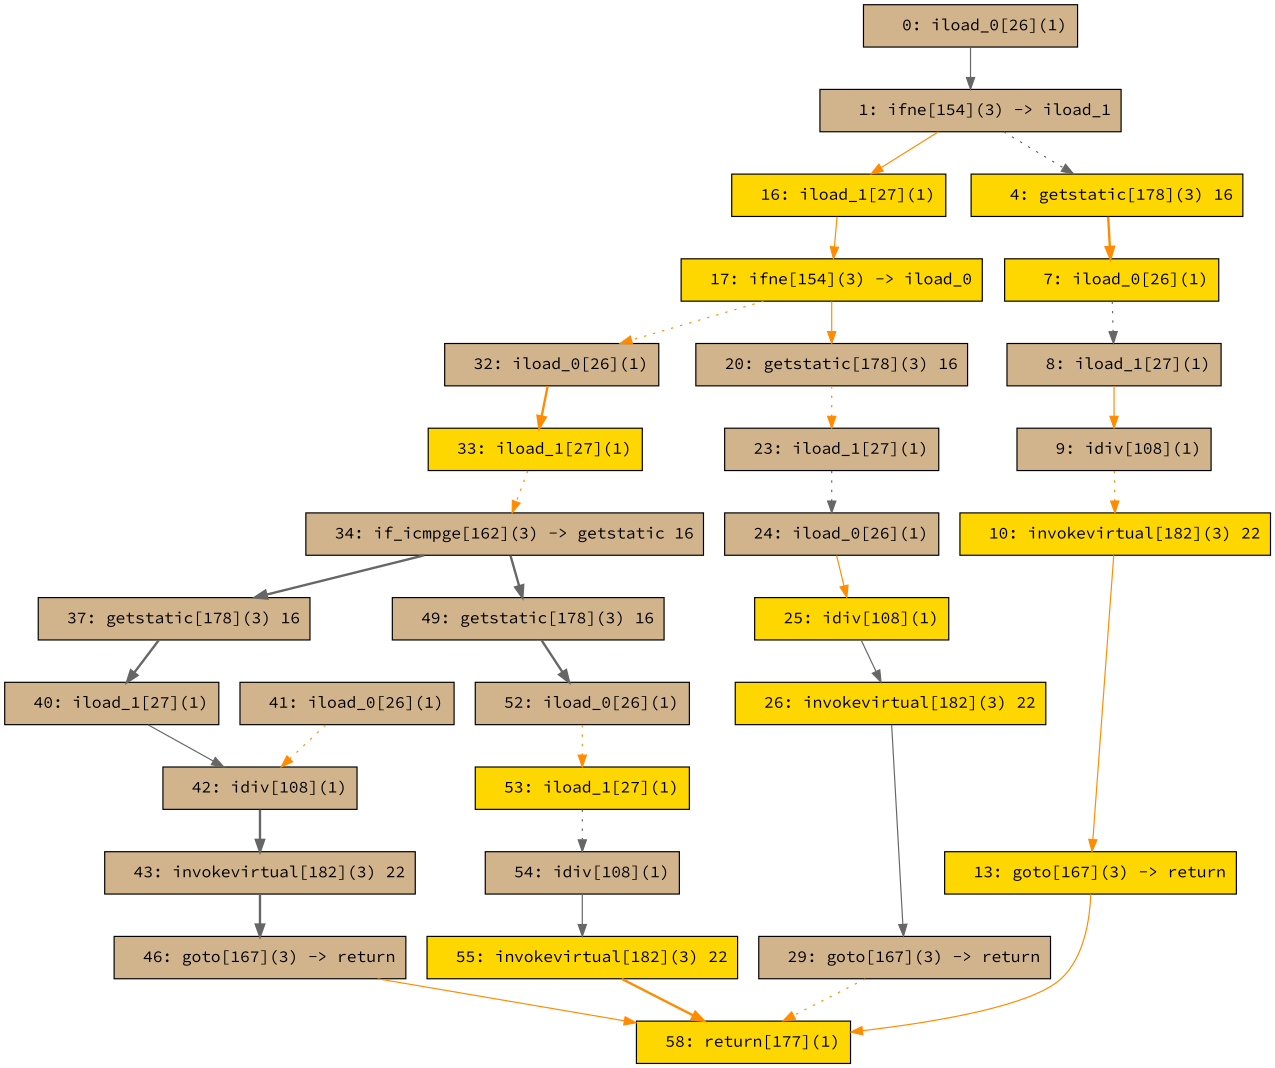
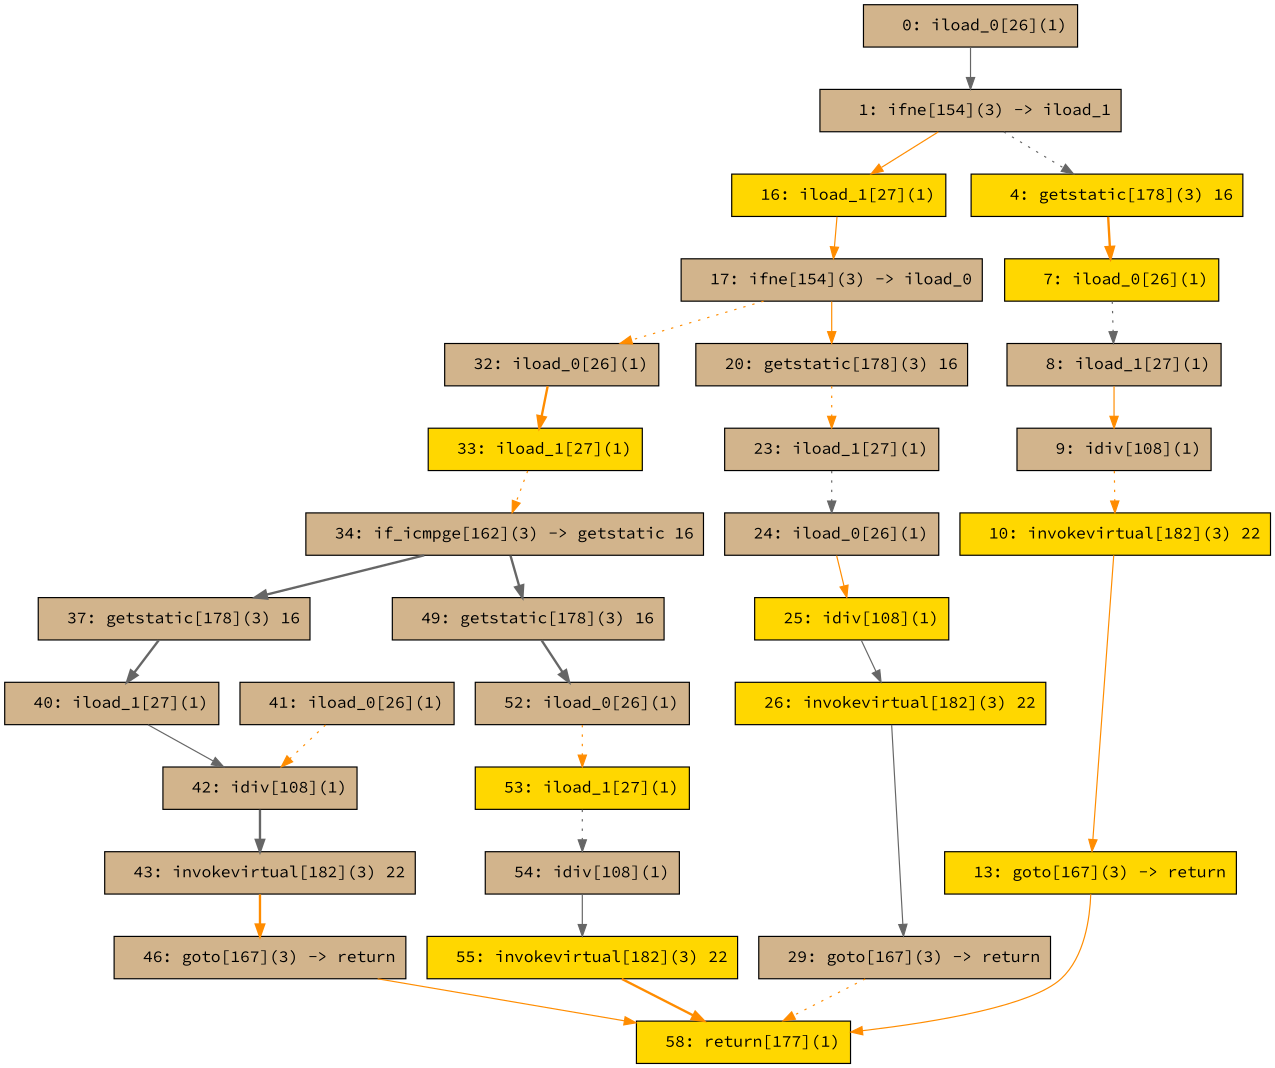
node "17: ifne[154](3) -> iload_0": fillcolor gold -> tan
edge "43: invokevirtual[182](3) 22" -> "46: goto[167](3) -> return": color gray40 -> darkorange
